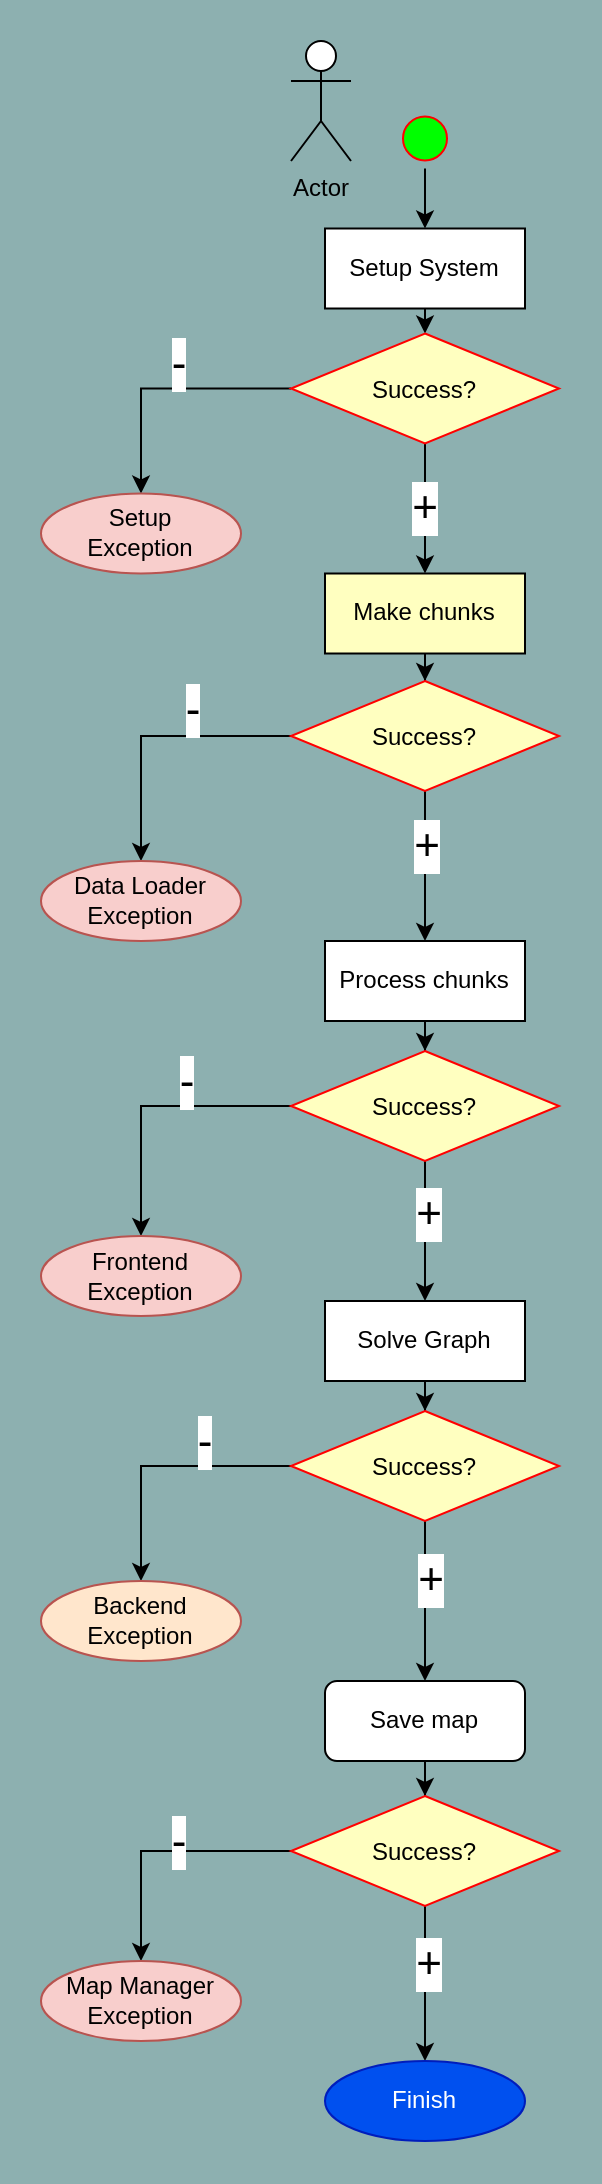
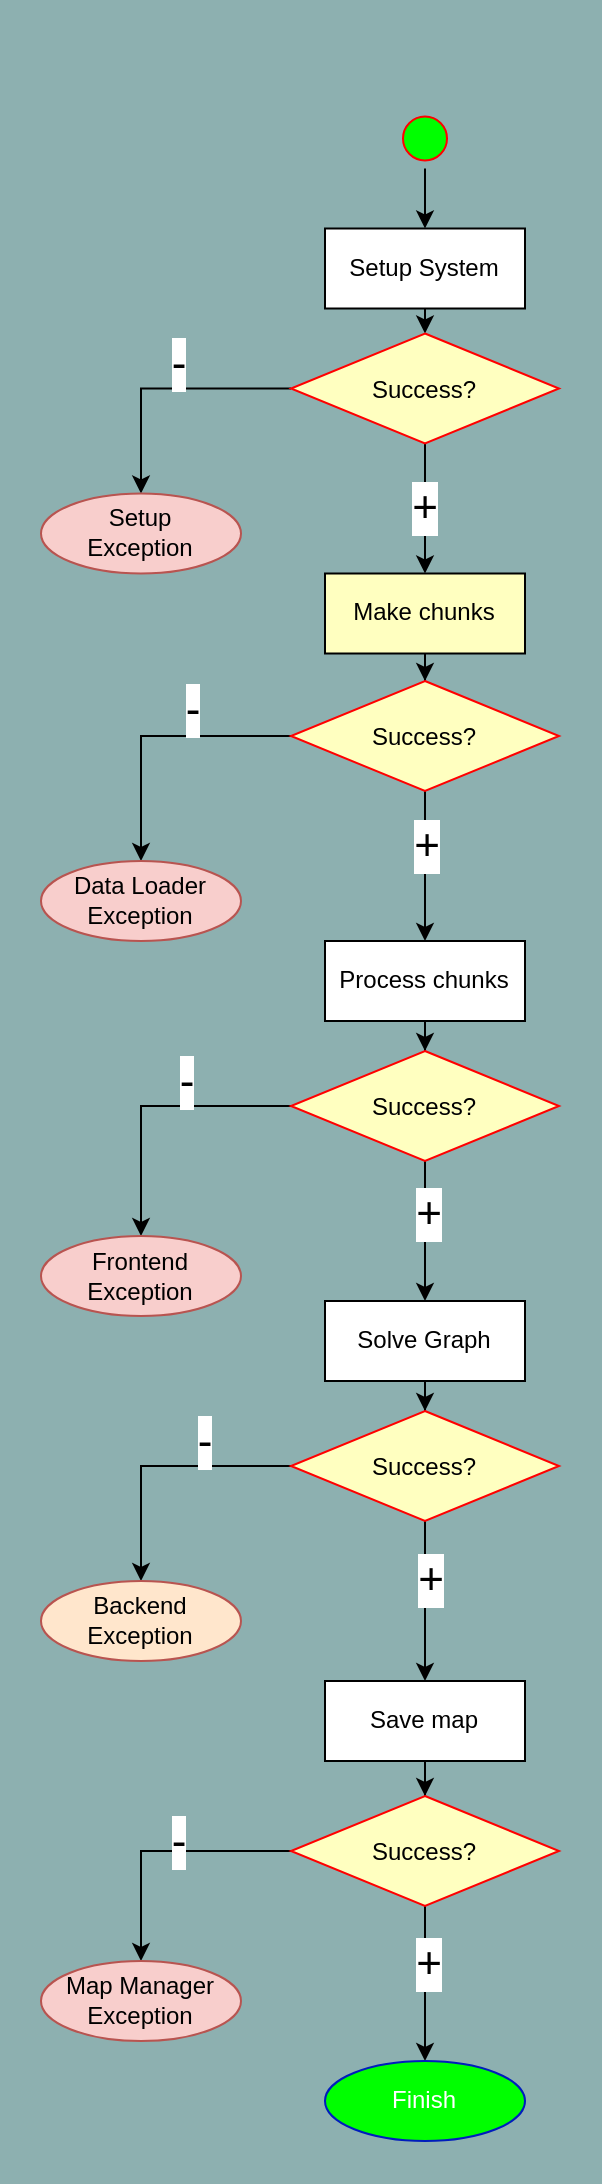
node "Actor": removed
node "Save map": shape rounded rectangle -> rectangle
node "Finish": fillcolor #0050ef -> #00ff00
